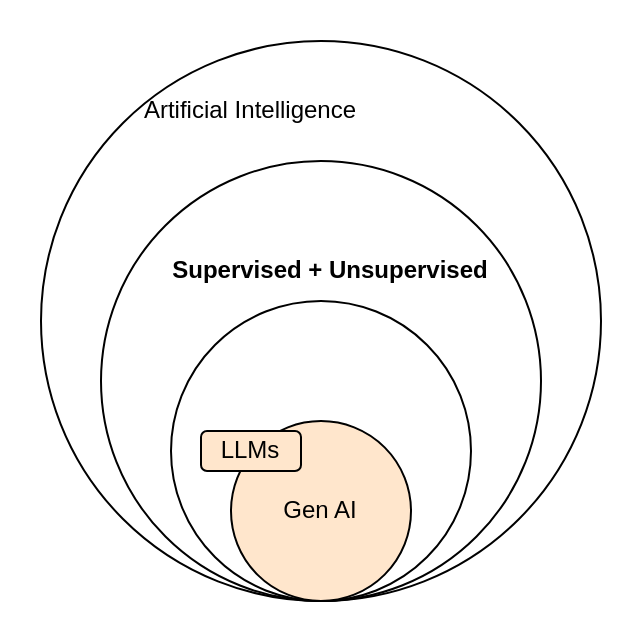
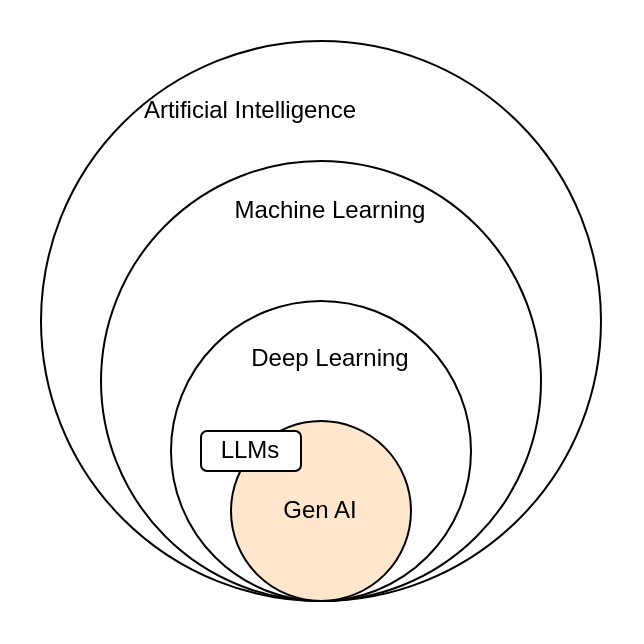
node "Machine Learning": added
node "Supervised + Unsupervised": removed
node "Deep Learning": added
node "LLMs": fillcolor #ffe6cc -> #ffffff
